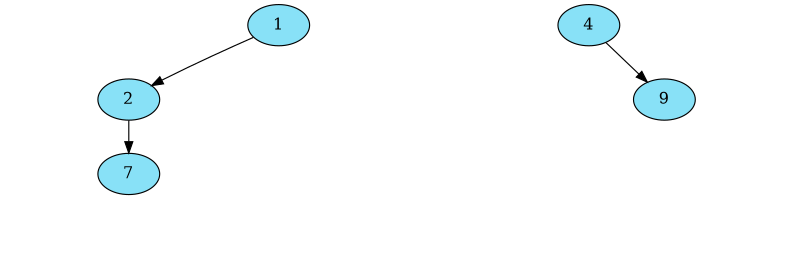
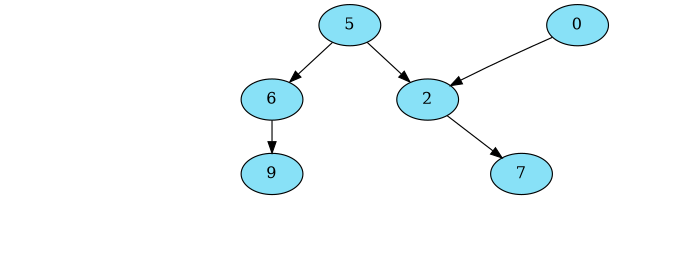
node "1": label "1" -> "0"
node "5": added
node "4": label "4" -> "6"
